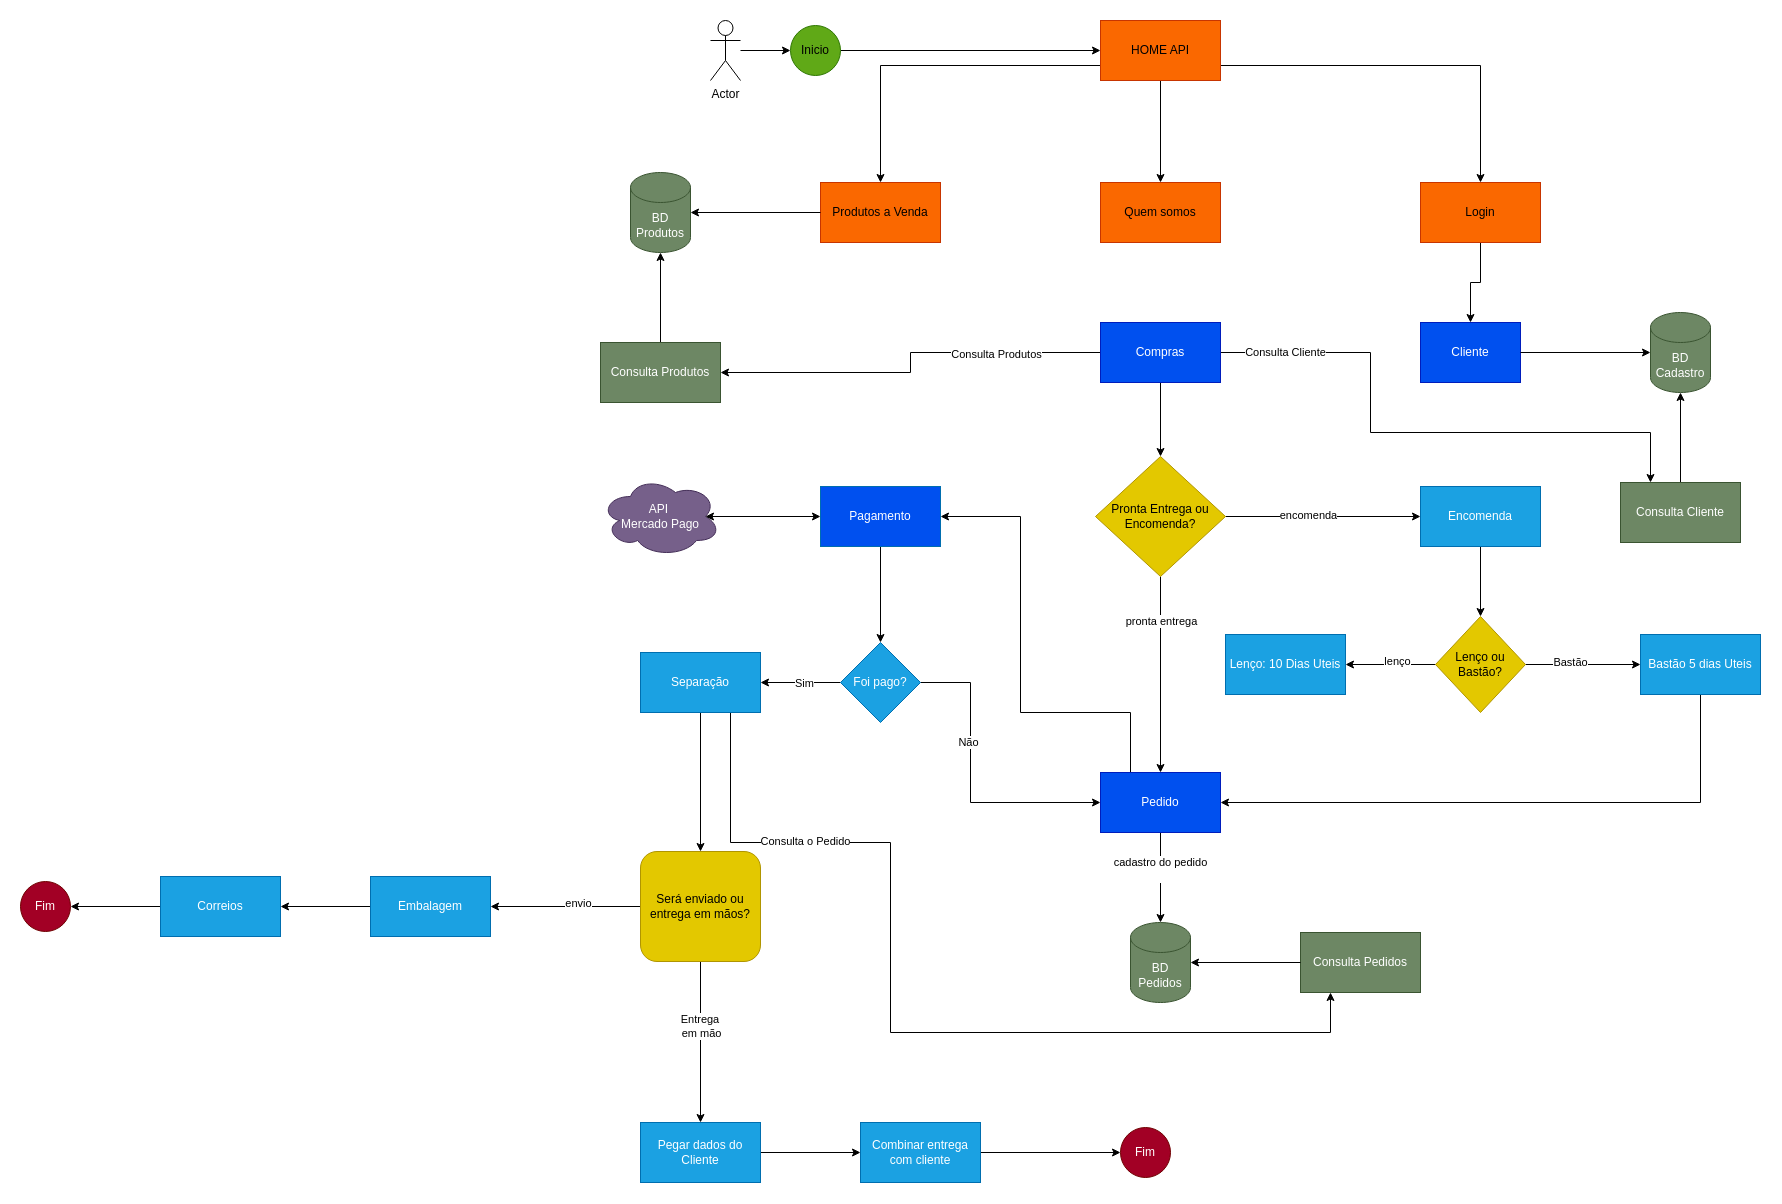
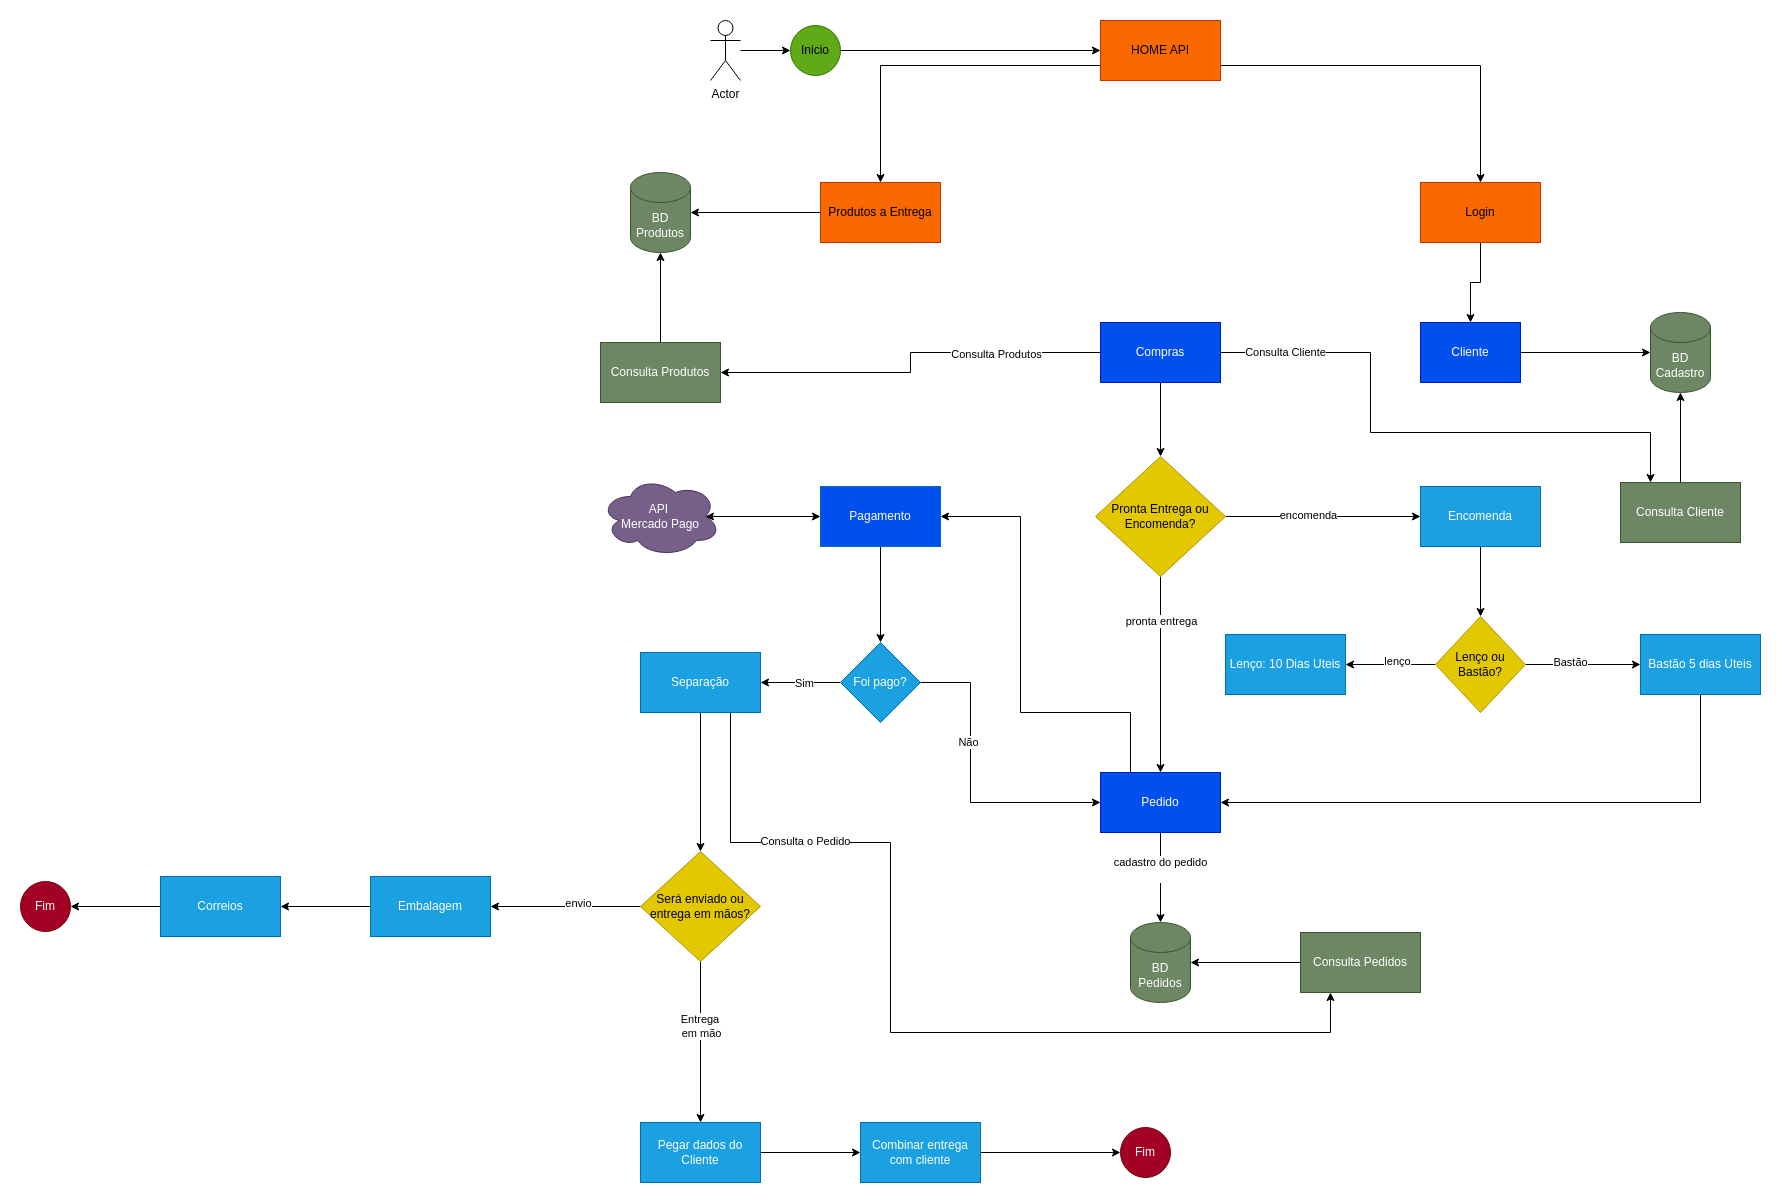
edge "HOME API" -> "Quem somos": removed
node "Produtos a Venda": label "Produtos a Venda" -> "Produtos a Entrega"
node "Quem somos": removed
node "Será enviado ou entrega em mãos?": shape rounded rectangle -> diamond
